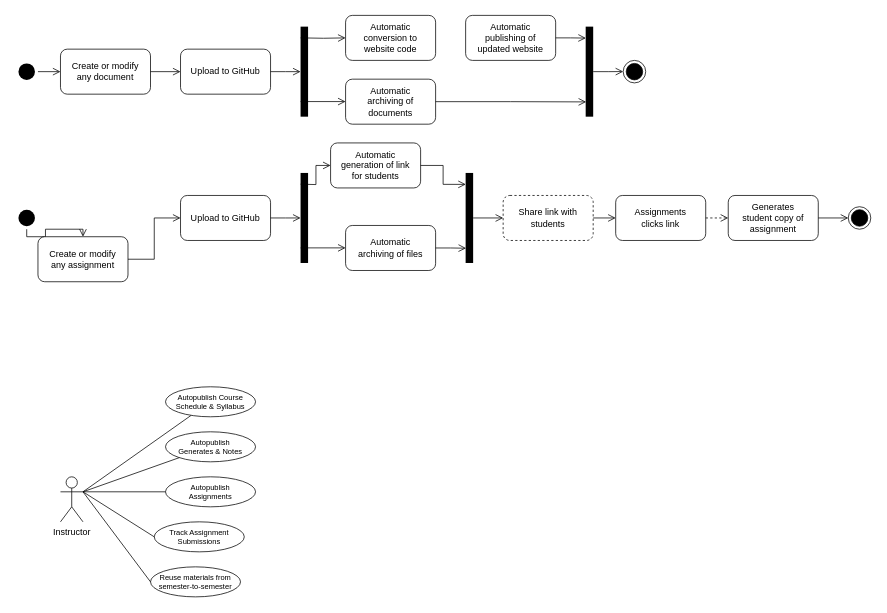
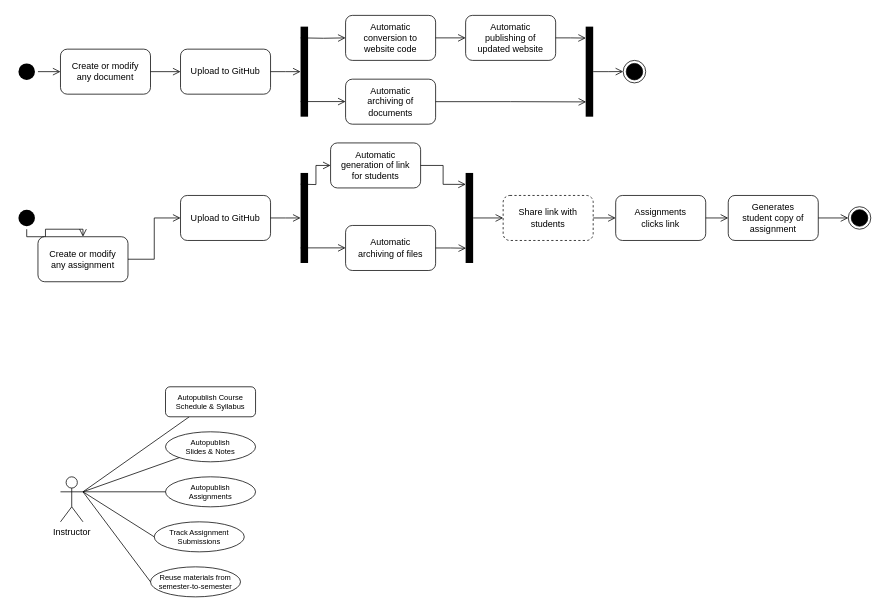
edge "Automatic conversion to website code" -> "Automatic publishing of updated website": added
edge "Assignments clicks link" -> "Generates student copy of assignment": style dashed -> solid
node "Autopublish Course Schedule & Syllabus": shape ellipse -> rounded rectangle
node "Autopublish Generates & Notes": label "Autopublish Generates & Notes" -> "Autopublish Slides & Notes"
